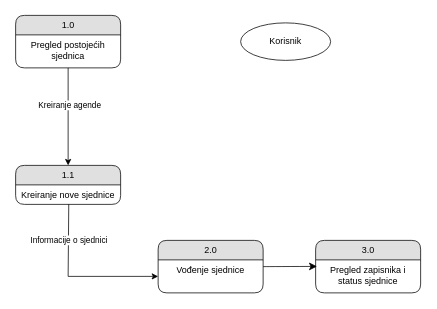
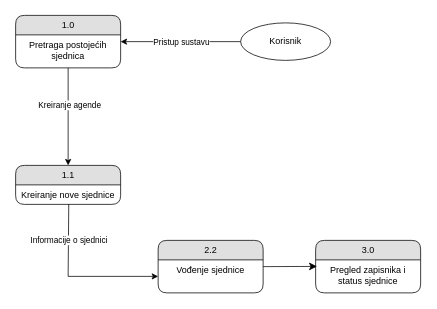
edge "Korisnik" -> "1.0": added, label "Pristup sustavu"
node "Pregled postojećih sjednica": label "Pregled postojećih sjednica" -> "Pretraga postojećih sjednica"
node "2.0": label "2.0" -> "2.2"
